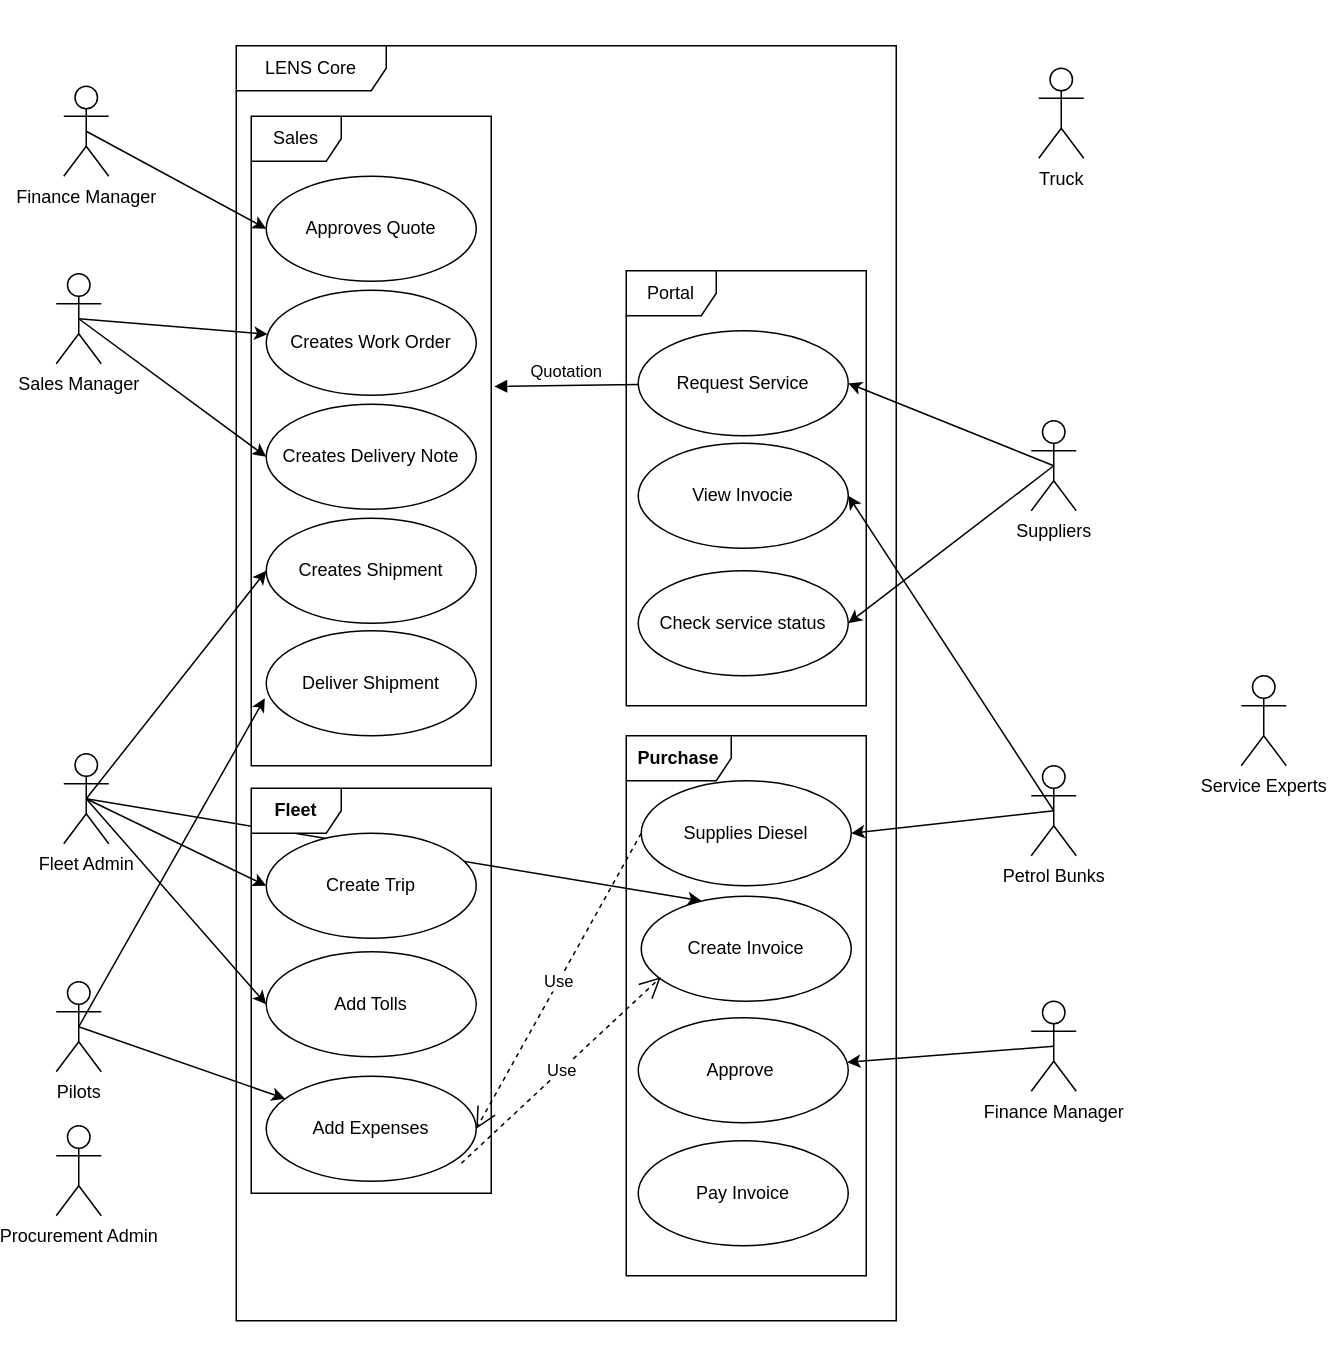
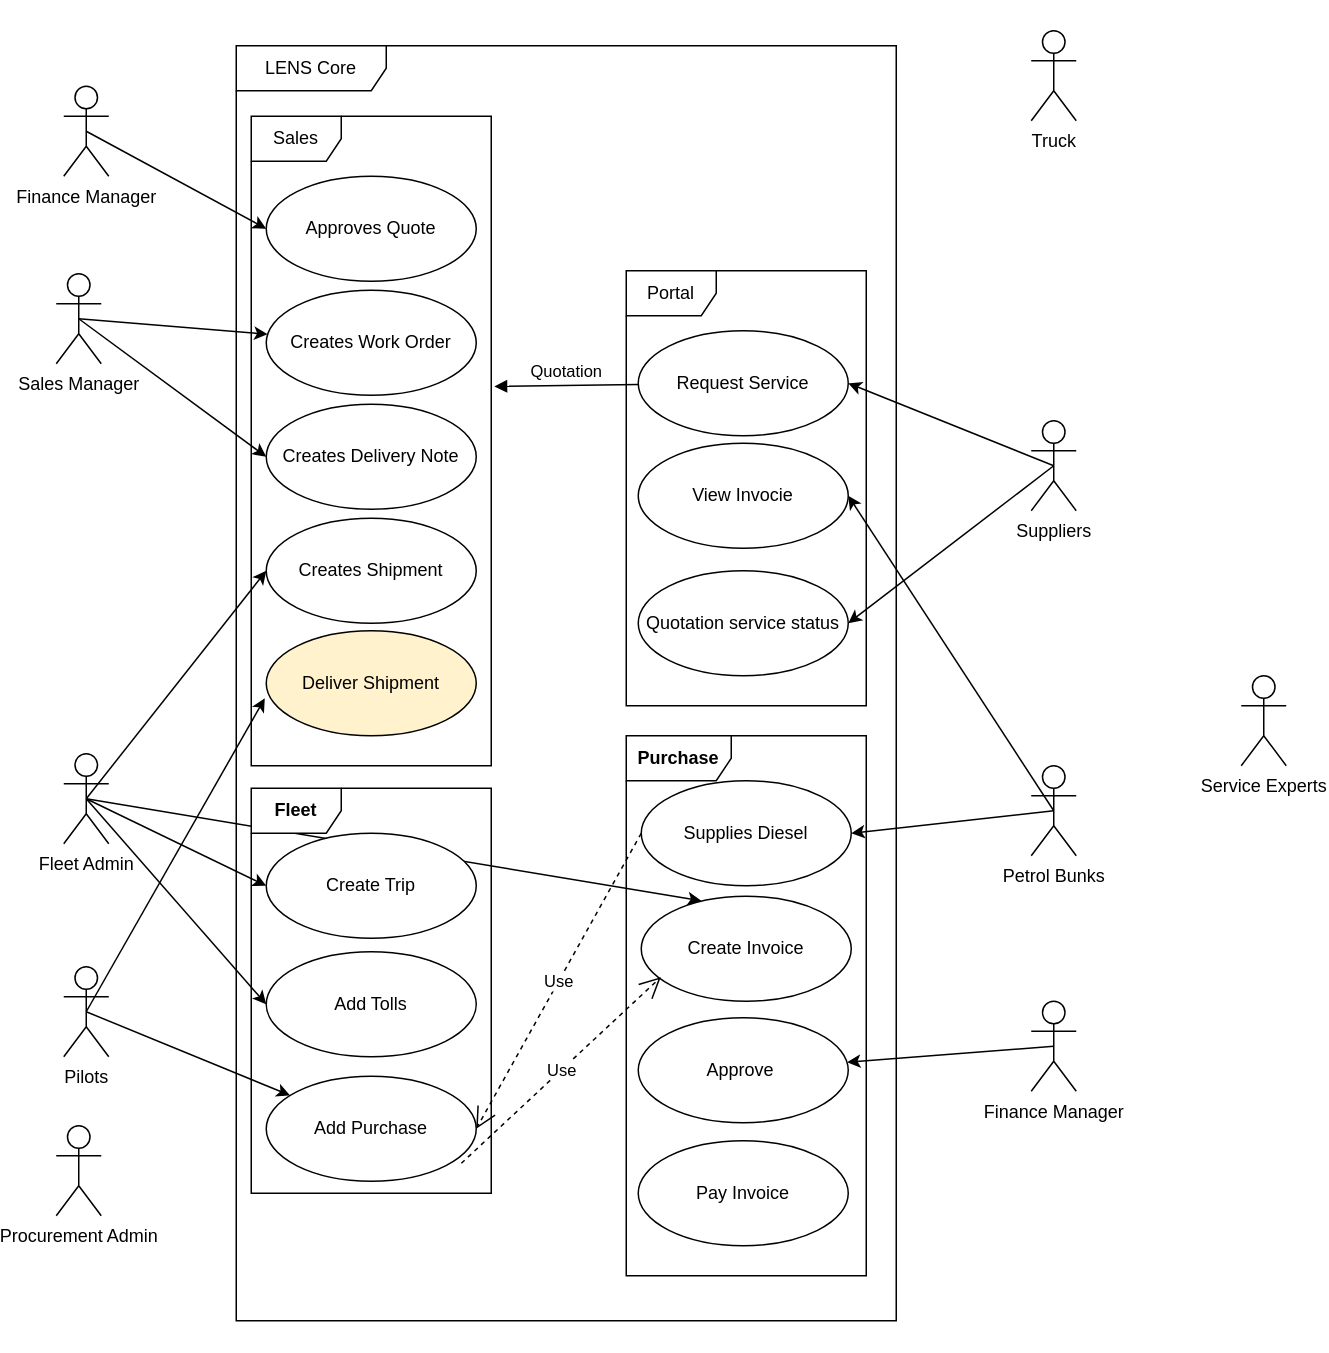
node "Truck": moved (1061, 113) -> (1054, 76)
node "Check service status": label "Check service status" -> "Quotation service status"
node "Deliver Shipment": fillcolor #ffffff -> #fff2cc
node "Pilots": moved (79, 1027) -> (86, 1012)
node "Add Expenses": label "Add Expenses" -> "Add Purchase"
